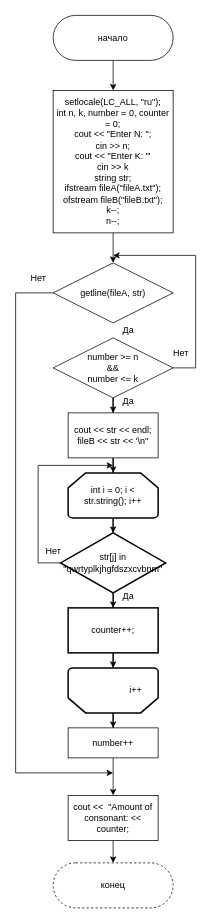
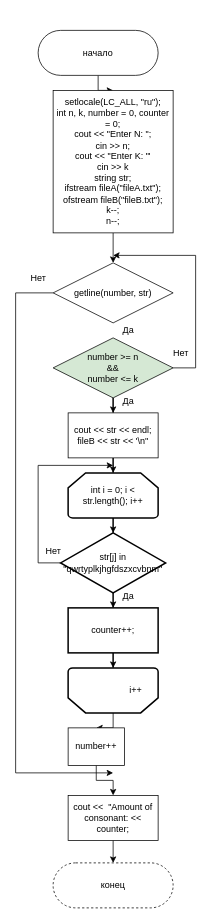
node "начало": moved (113, 38) -> (98, 53)
node "getline(fileA, str)": label "getline(fileA, str)" -> "getline(number, str)"
node "number >= n && number <= k": fillcolor #ffffff -> #d5e8d4
node "int i = 0; i < str.string(); i++": label "int i = 0; i < str.string(); i++" -> "int i = 0; i < str.length(); i++"
node "number++": size 90x30 -> 56x38
